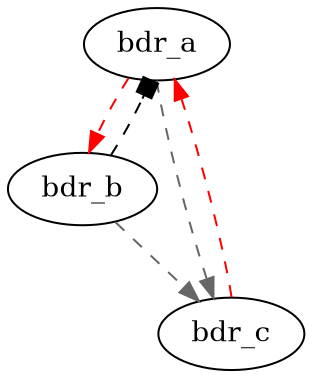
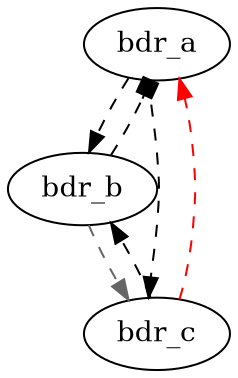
edge "bdr_a" -> "bdr_b": color red -> black
edge "bdr_a" -> "bdr_c": color gray40 -> black
edge "bdr_c" -> "bdr_b": added
